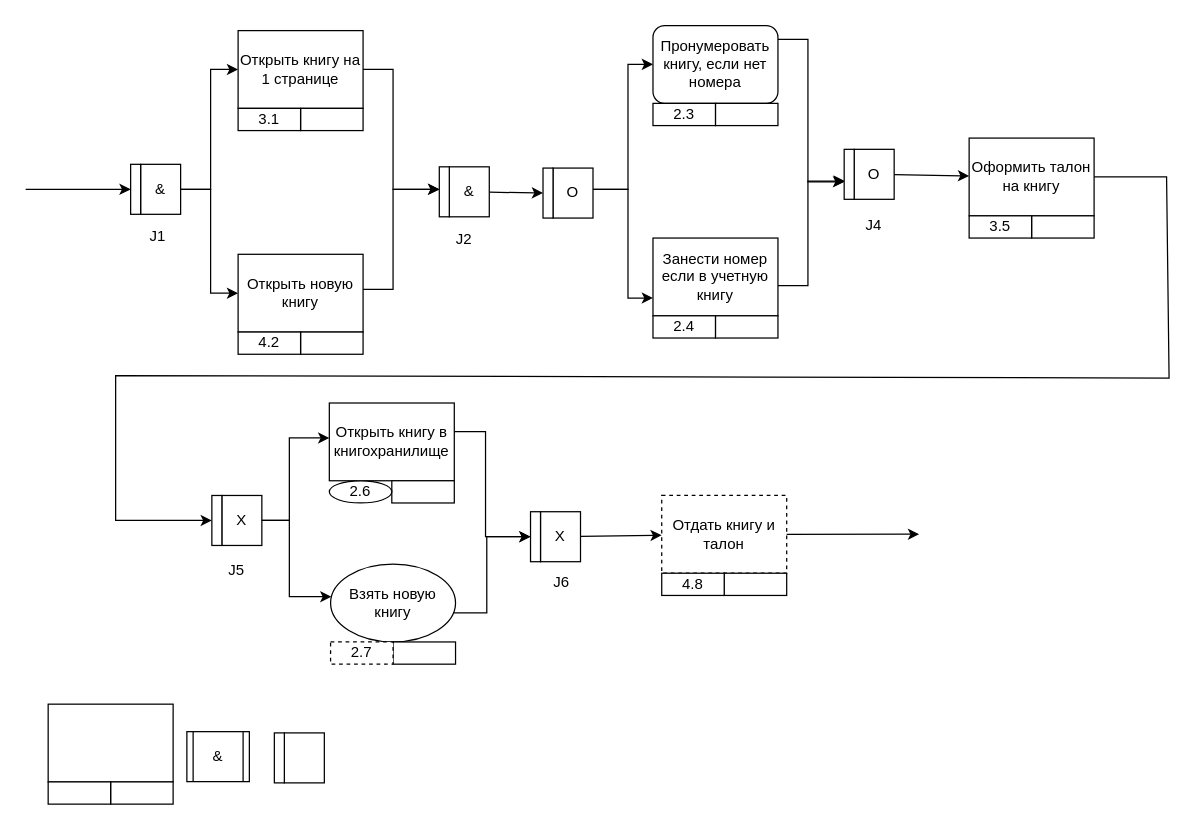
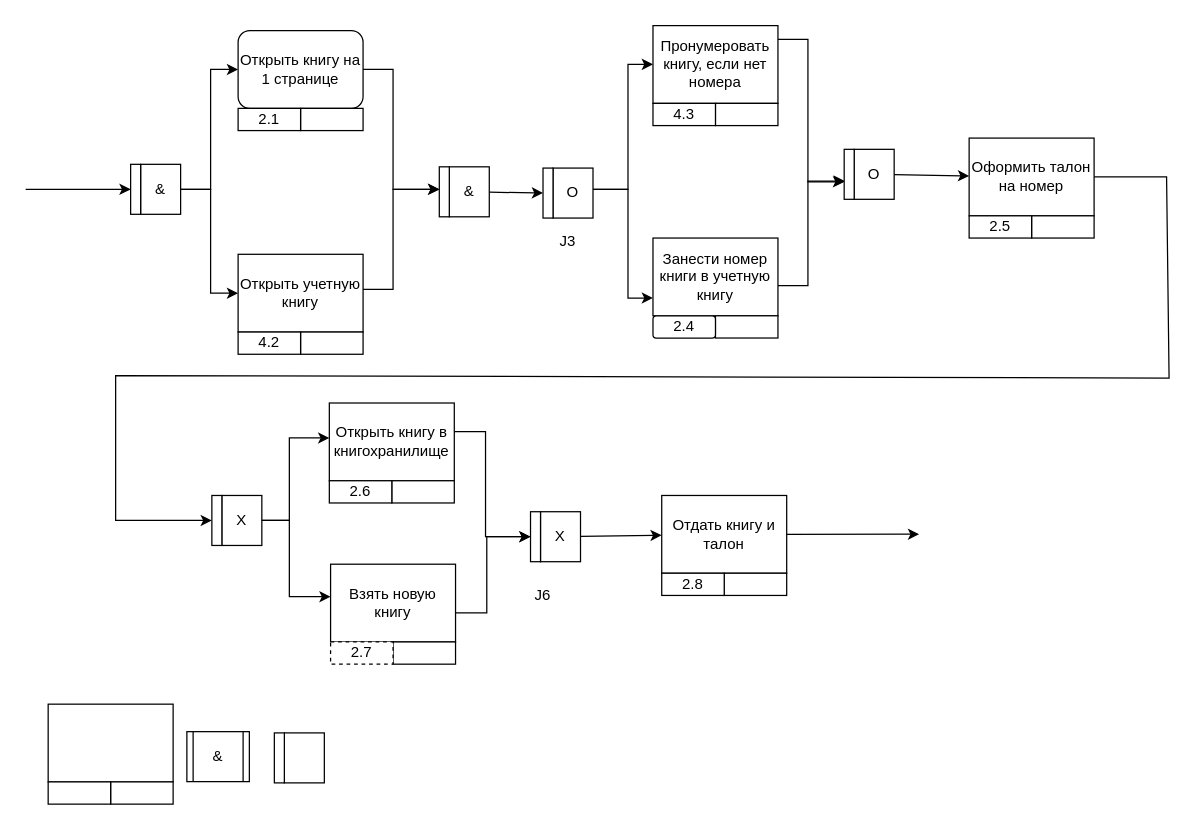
node "Пронумеровать книгу, если нет номера": shape rounded rectangle -> rectangle
node "Открыть книгу на 1 странице": shape rectangle -> rounded rectangle
node "2.3": label "2.3" -> "4.3"
node "3.1": label "3.1" -> "2.1"
node "Оформить талон на книгу": label "Оформить талон на книгу" -> "Оформить талон на номер"
node "J4": removed
node "3.5": label "3.5" -> "2.5"
node "J1": removed
node "J2": removed
node "J3": added
node "Занести номер если в учетную книгу": label "Занести номер если в учетную книгу" -> "Занести номер книги в учетную книгу"
node "Открыть новую книгу": label "Открыть новую книгу" -> "Открыть учетную книгу"
node "2.4": shape rectangle -> rounded rectangle
node "2.6": shape ellipse -> rectangle
node "Отдать книгу и талон": style dashed -> solid
node "J5": removed
node "J6": moved (562, 583) -> (543, 596)
node "4.8": label "4.8" -> "2.8"
node "Взять новую книгу": shape ellipse -> rectangle
